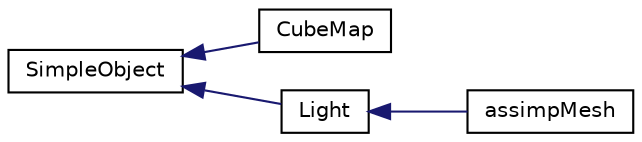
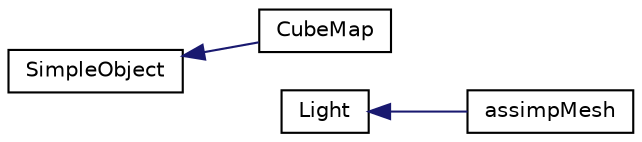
edge "Light" -> "SimpleObject": removed
